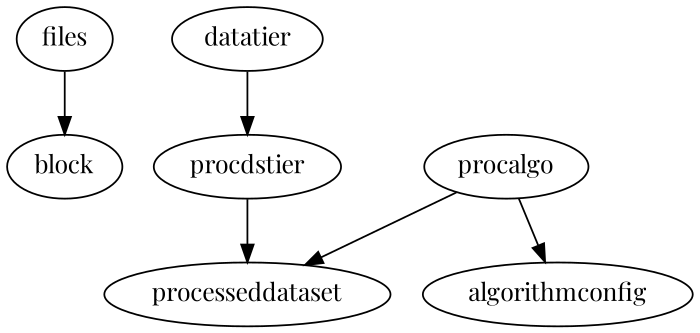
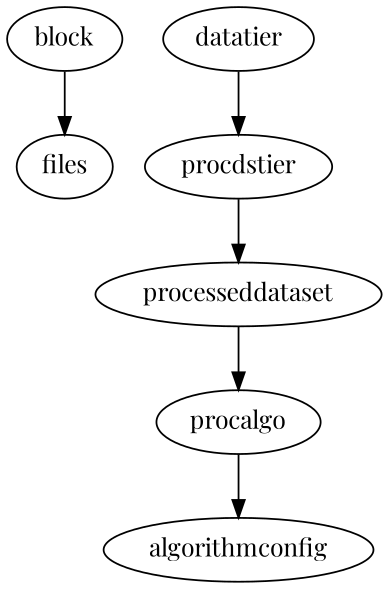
edge "files" -> "block": reversed
edge "procalgo" -> "processeddataset": reversed
